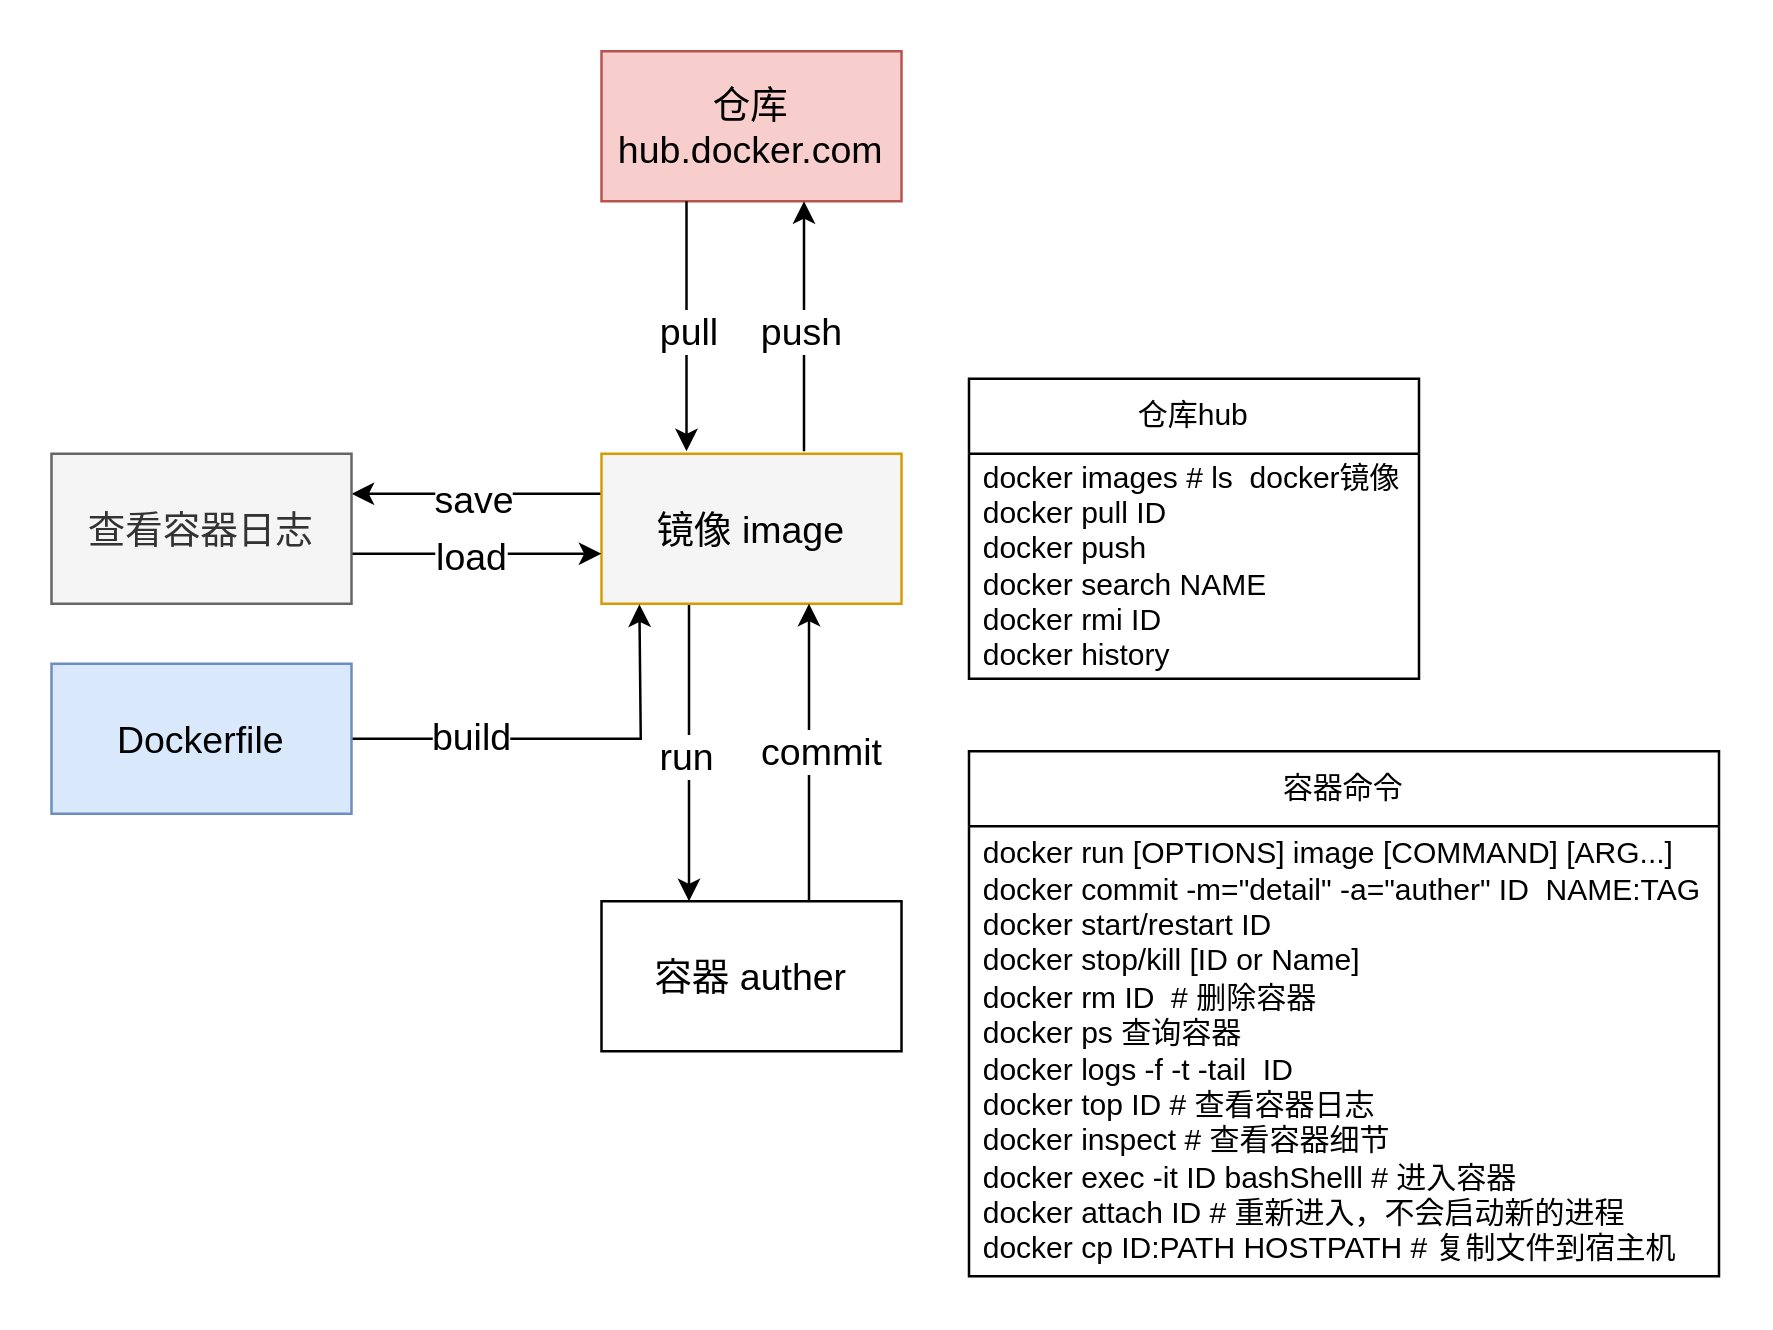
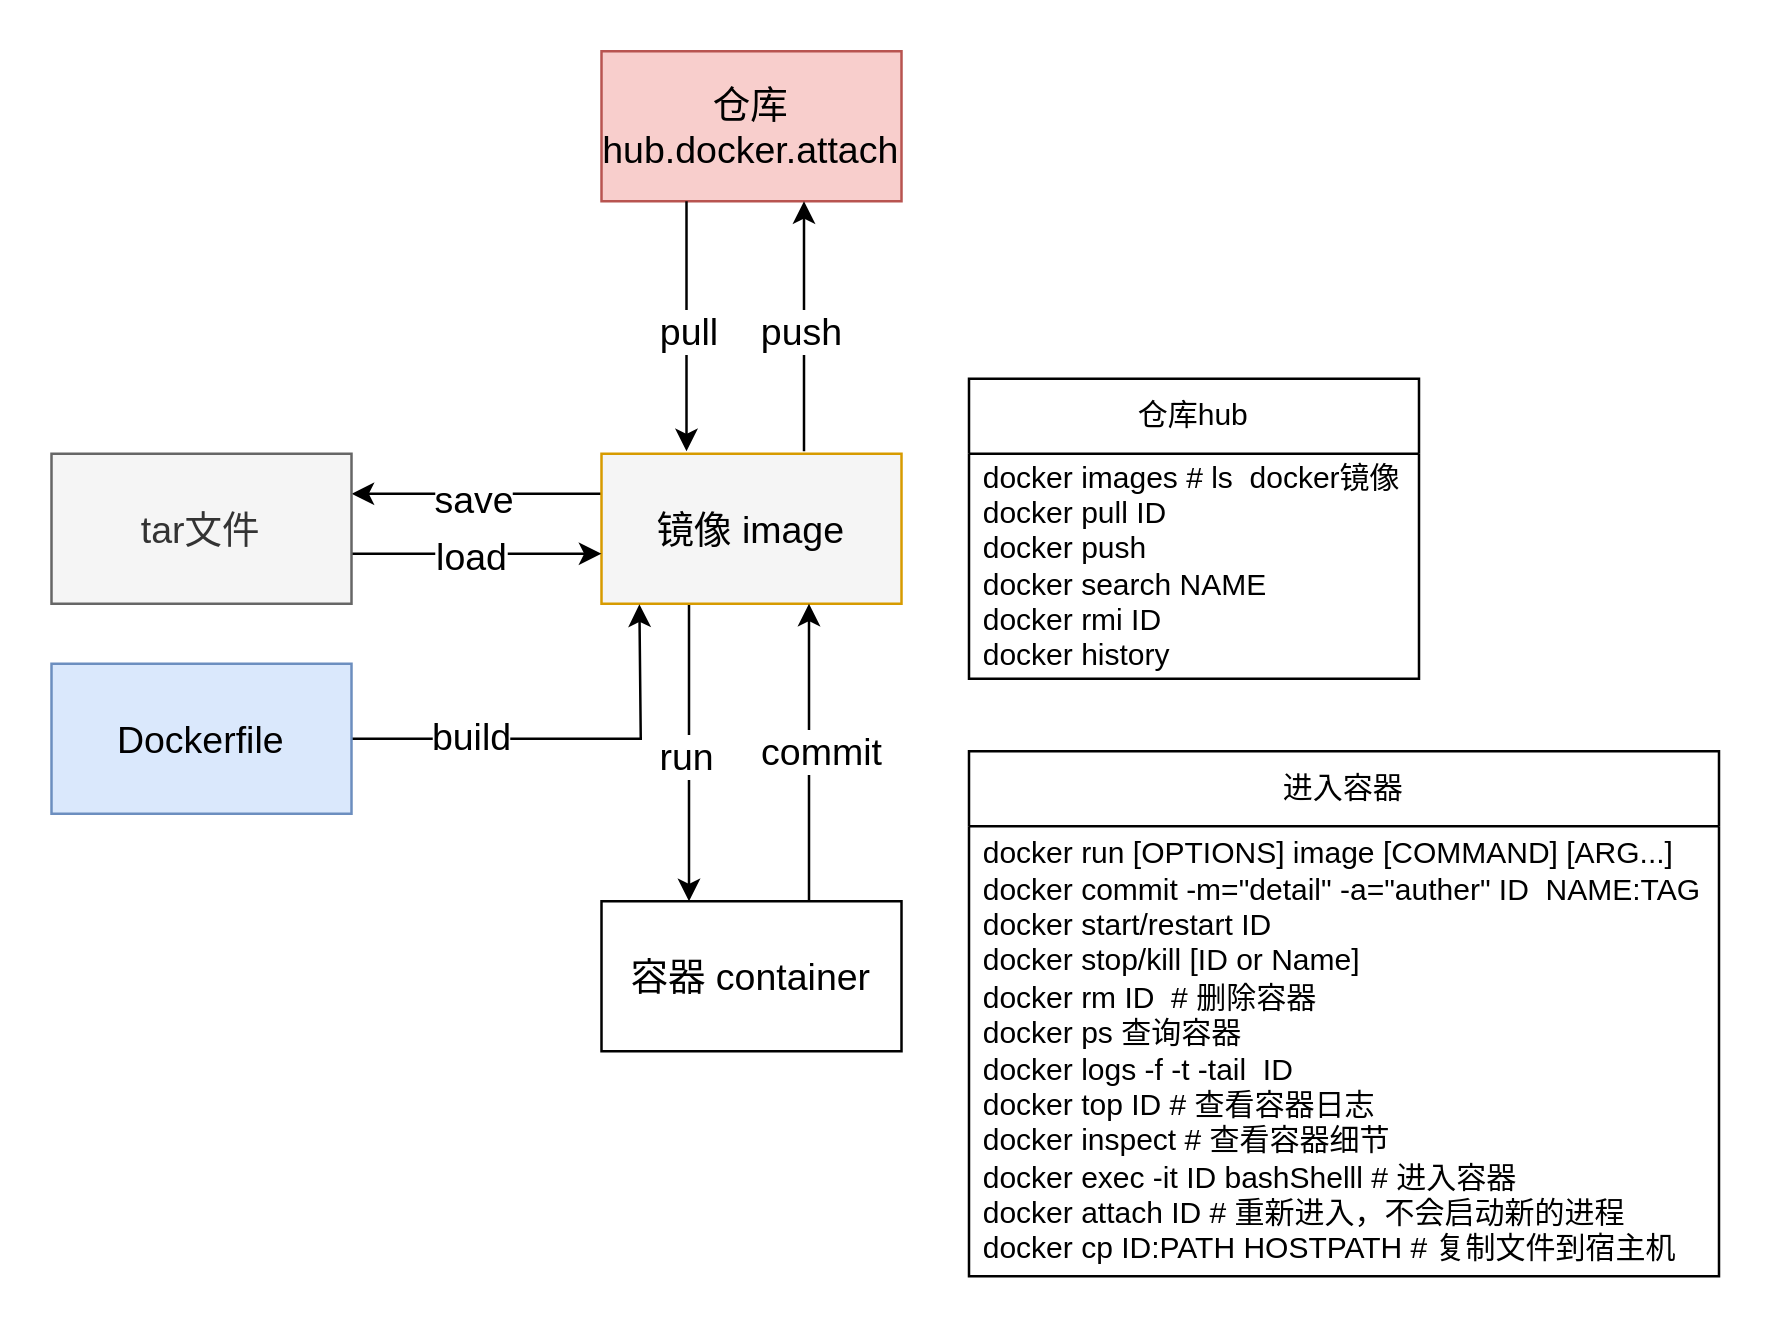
node "仓库hub.docker.com": label "仓库hub.docker.com" -> "仓库hub.docker.attach"
node "查看容器日志": label "查看容器日志" -> "tar文件"
node "容器命令": label "容器命令" -> "进入容器"
node "容器 auther": label "容器 auther" -> "容器 container"
